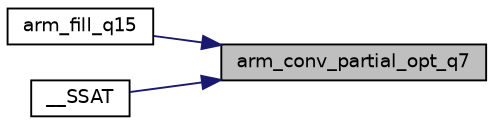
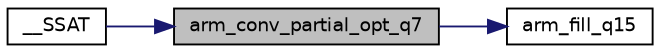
edge "arm_fill_q15" -> "arm_conv_partial_opt_q7": reversed
